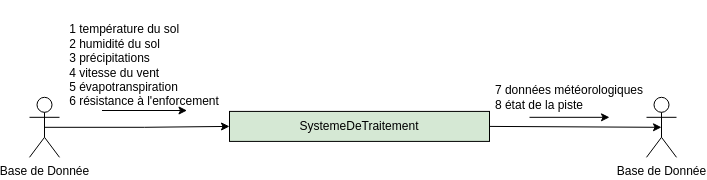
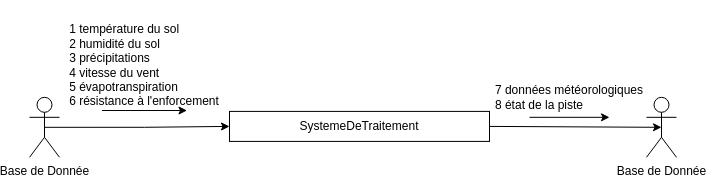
node "SystemeDeTraitement": fillcolor #d5e8d4 -> #ffffff
